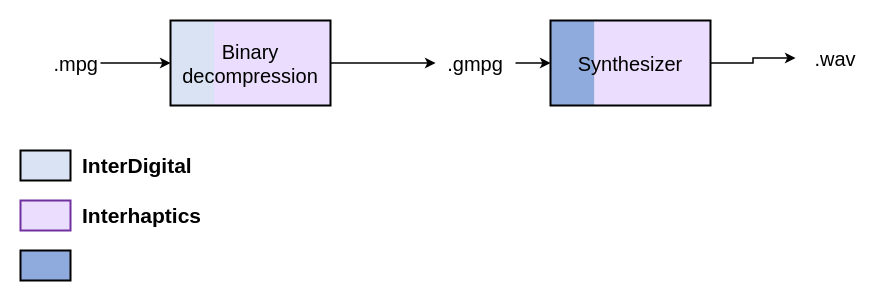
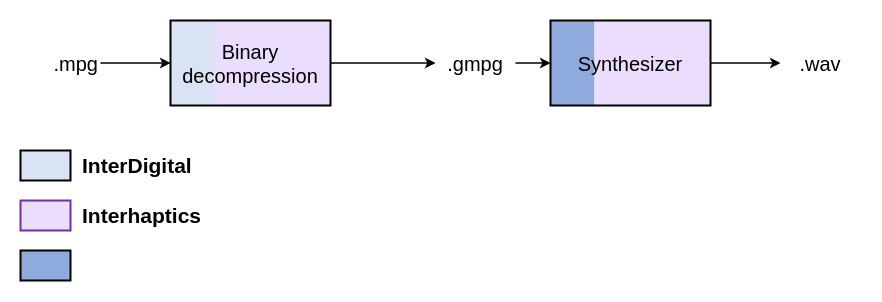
node ".wav": moved (836, 58) -> (821, 63)
